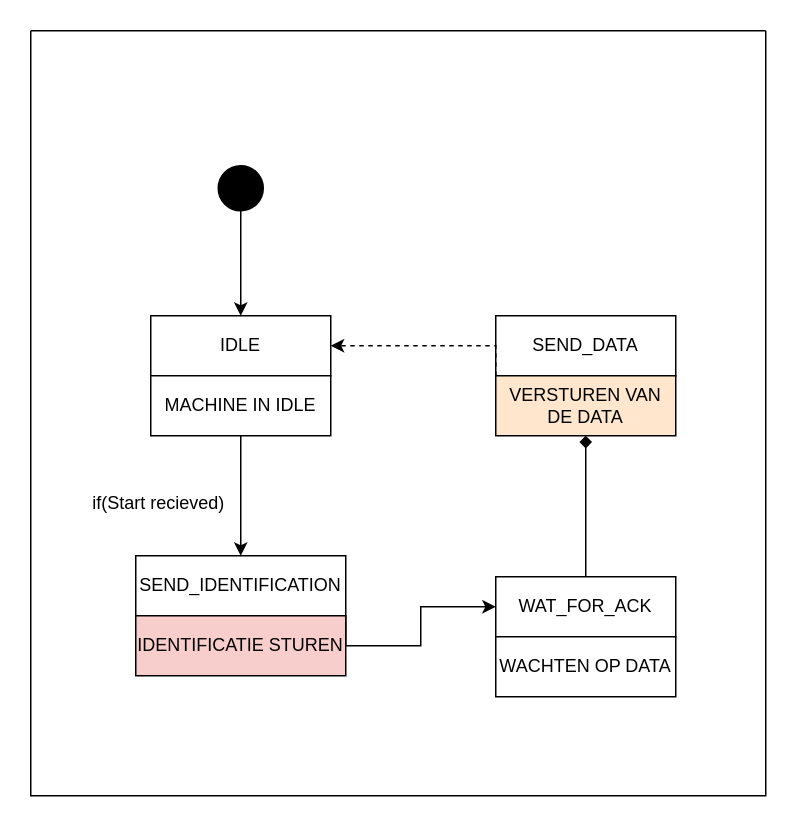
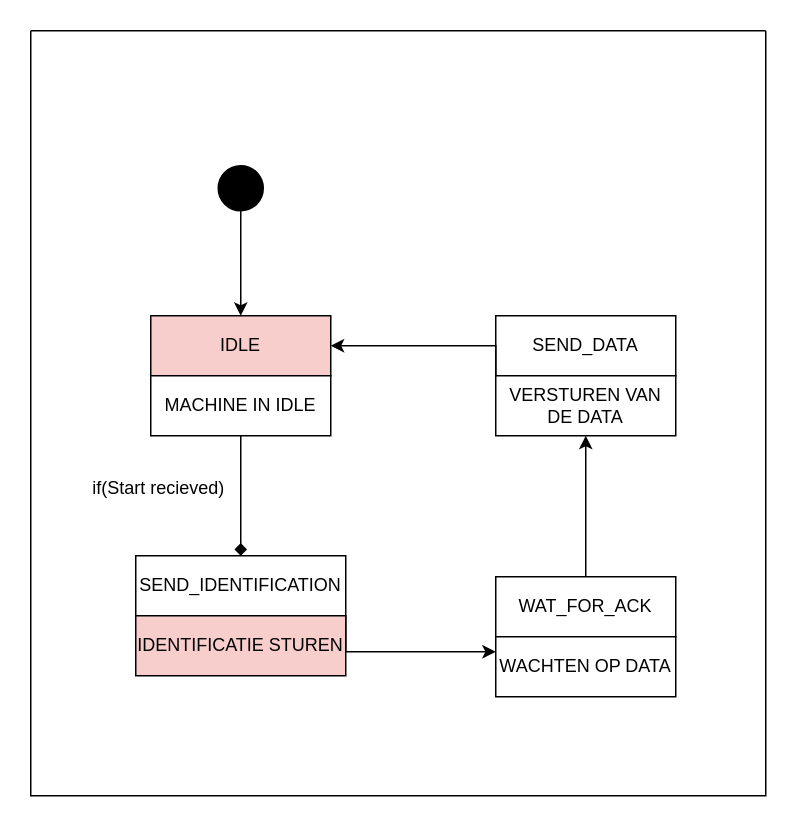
node "IDLE": fillcolor #ffffff -> #f8cecc
edge "VERSTUREN VAN DE DATA" -> "IDLE": style dashed -> solid
node "VERSTUREN VAN DE DATA": fillcolor #ffe6cc -> #ffffff
edge "WAT_FOR_ACK" -> "VERSTUREN VAN DE DATA": arrowhead diamond -> classic
node "if(Start recieved)": moved (158, 503) -> (158, 488)
edge "MACHINE IN IDLE" -> "SEND_IDENTIFICATION": arrowhead classic -> diamond
edge "SEND_IDENTIFICATION" -> "WAT_FOR_ACK": now "SEND_IDENTIFICATION" -> "WACHTEN OP DATA"
